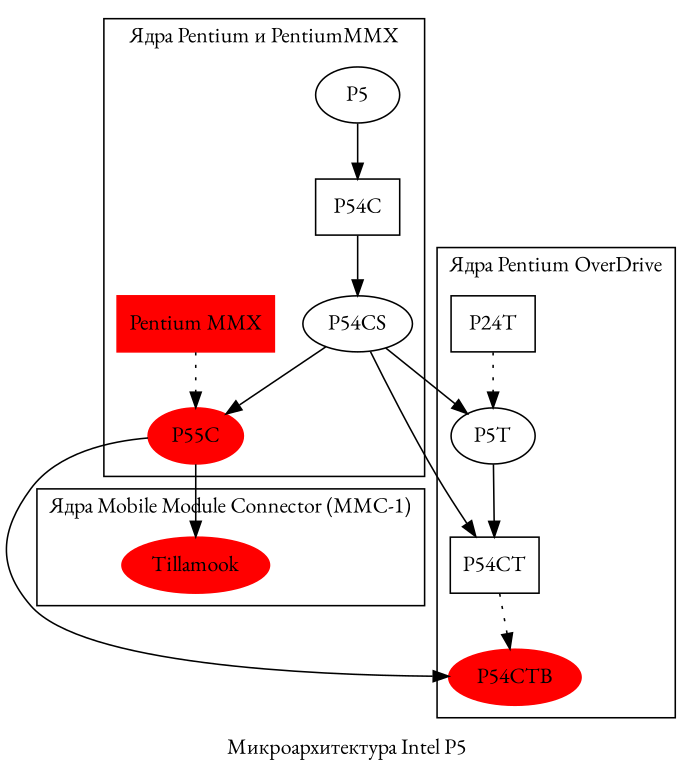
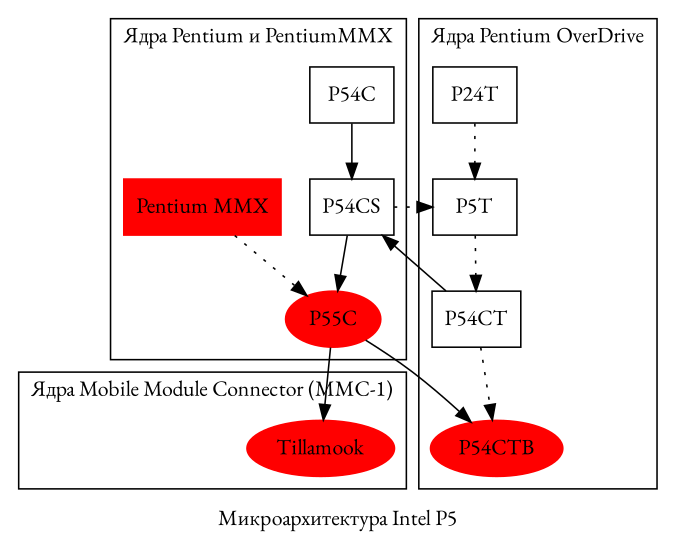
node "P5": removed
node "P54CS": shape ellipse -> box
edge "P54CS" -> "P5T": style solid -> dotted
edge "P54CS" -> "P54CT": reversed
node "P5T": shape ellipse -> box
edge "P5T" -> "P54CT": style solid -> dotted
